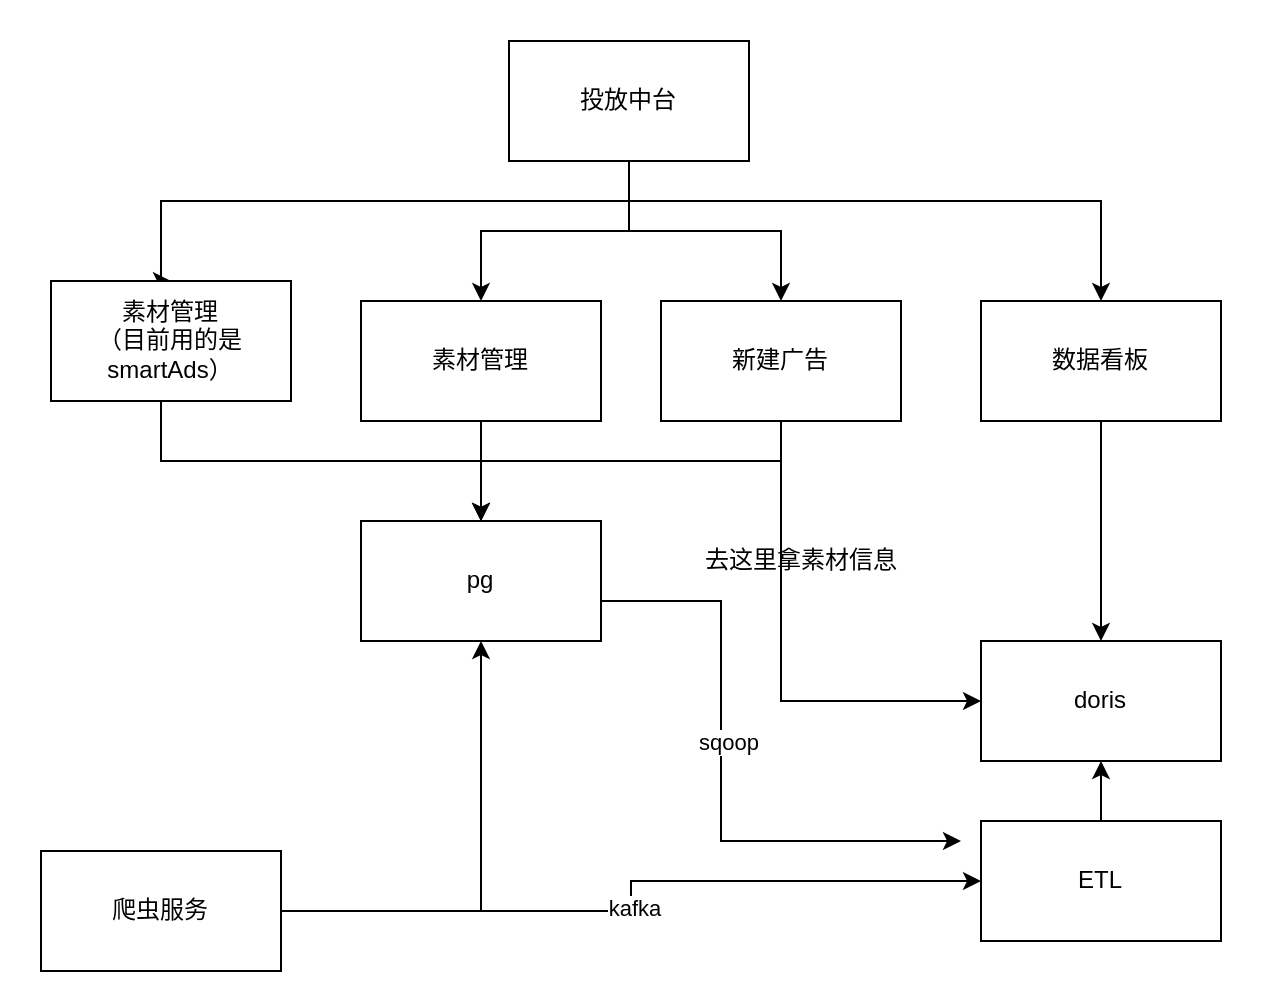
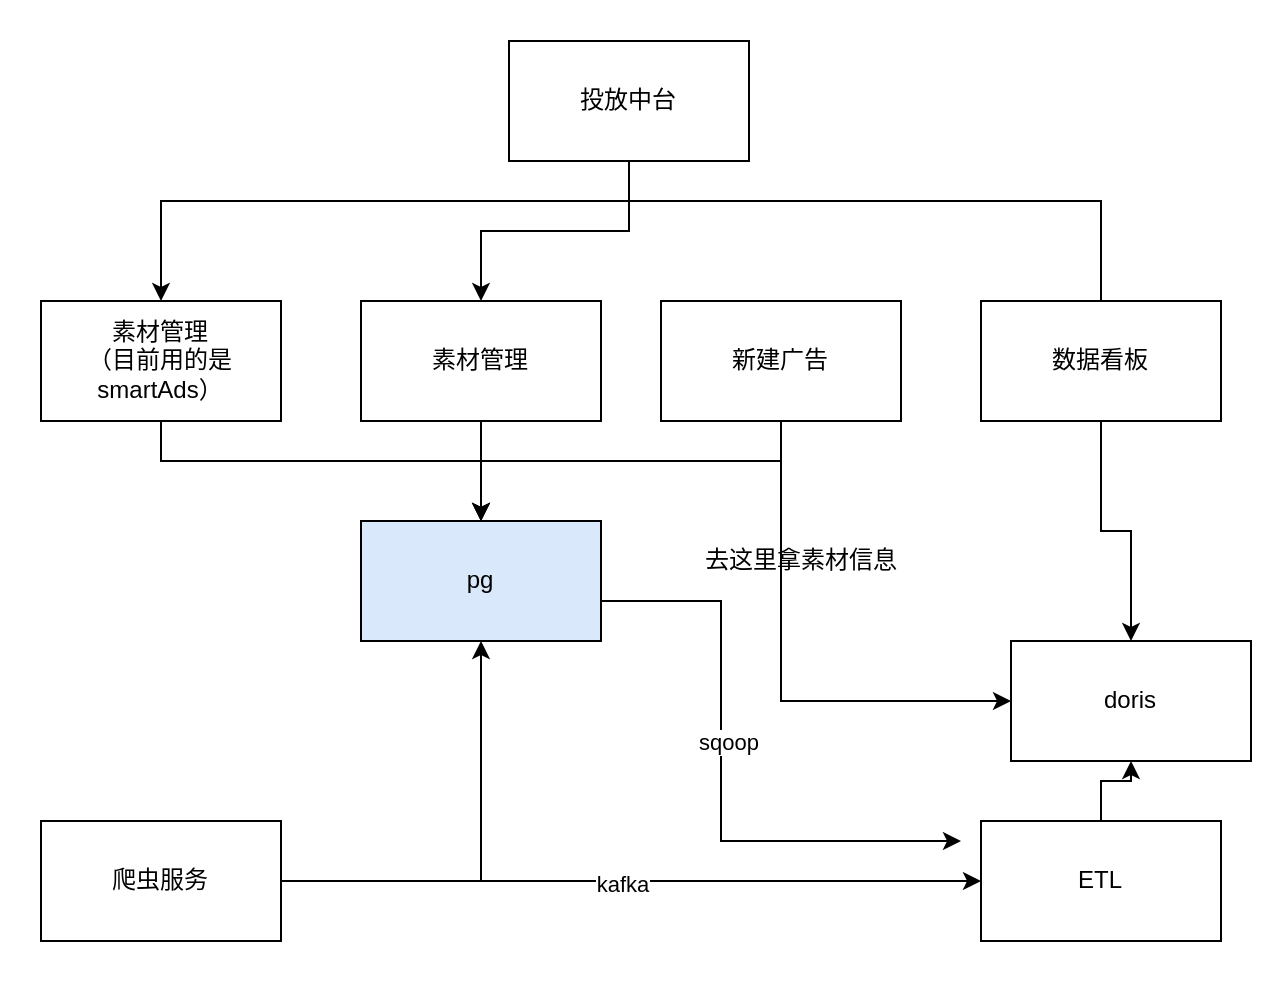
edge "投放中台" -> "新建广告": removed
edge "投放中台" -> "数据看板": arrowhead classic -> none
node "素材管理 （目前用的是smartAds）": moved (171, 341) -> (161, 361)
node "pg": fillcolor #ffffff -> #dae8fc
node "doris": moved (1101, 701) -> (1131, 701)
node "爬虫服务": moved (161, 911) -> (161, 881)
